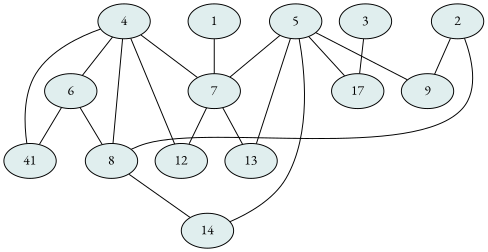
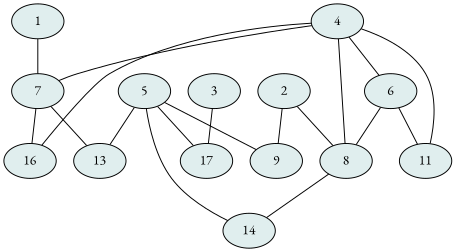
edge "5" -- "7": removed
node "41": label "41" -> "11"
node "12": label "12" -> "16"
